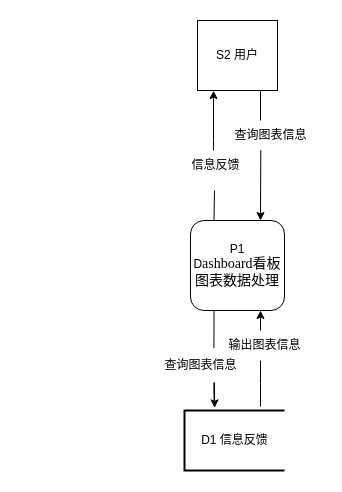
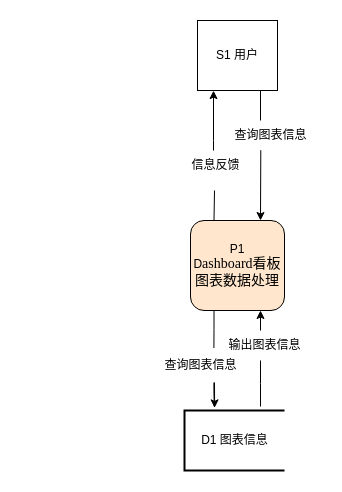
node "S2 用户": label "S2 用户" -> "S1 用户"
node "P1 Dashboard看板图表数据处理": fillcolor #ffffff -> #ffe6cc
node "D1 信息反馈": label "D1 信息反馈" -> "D1 图表信息"
